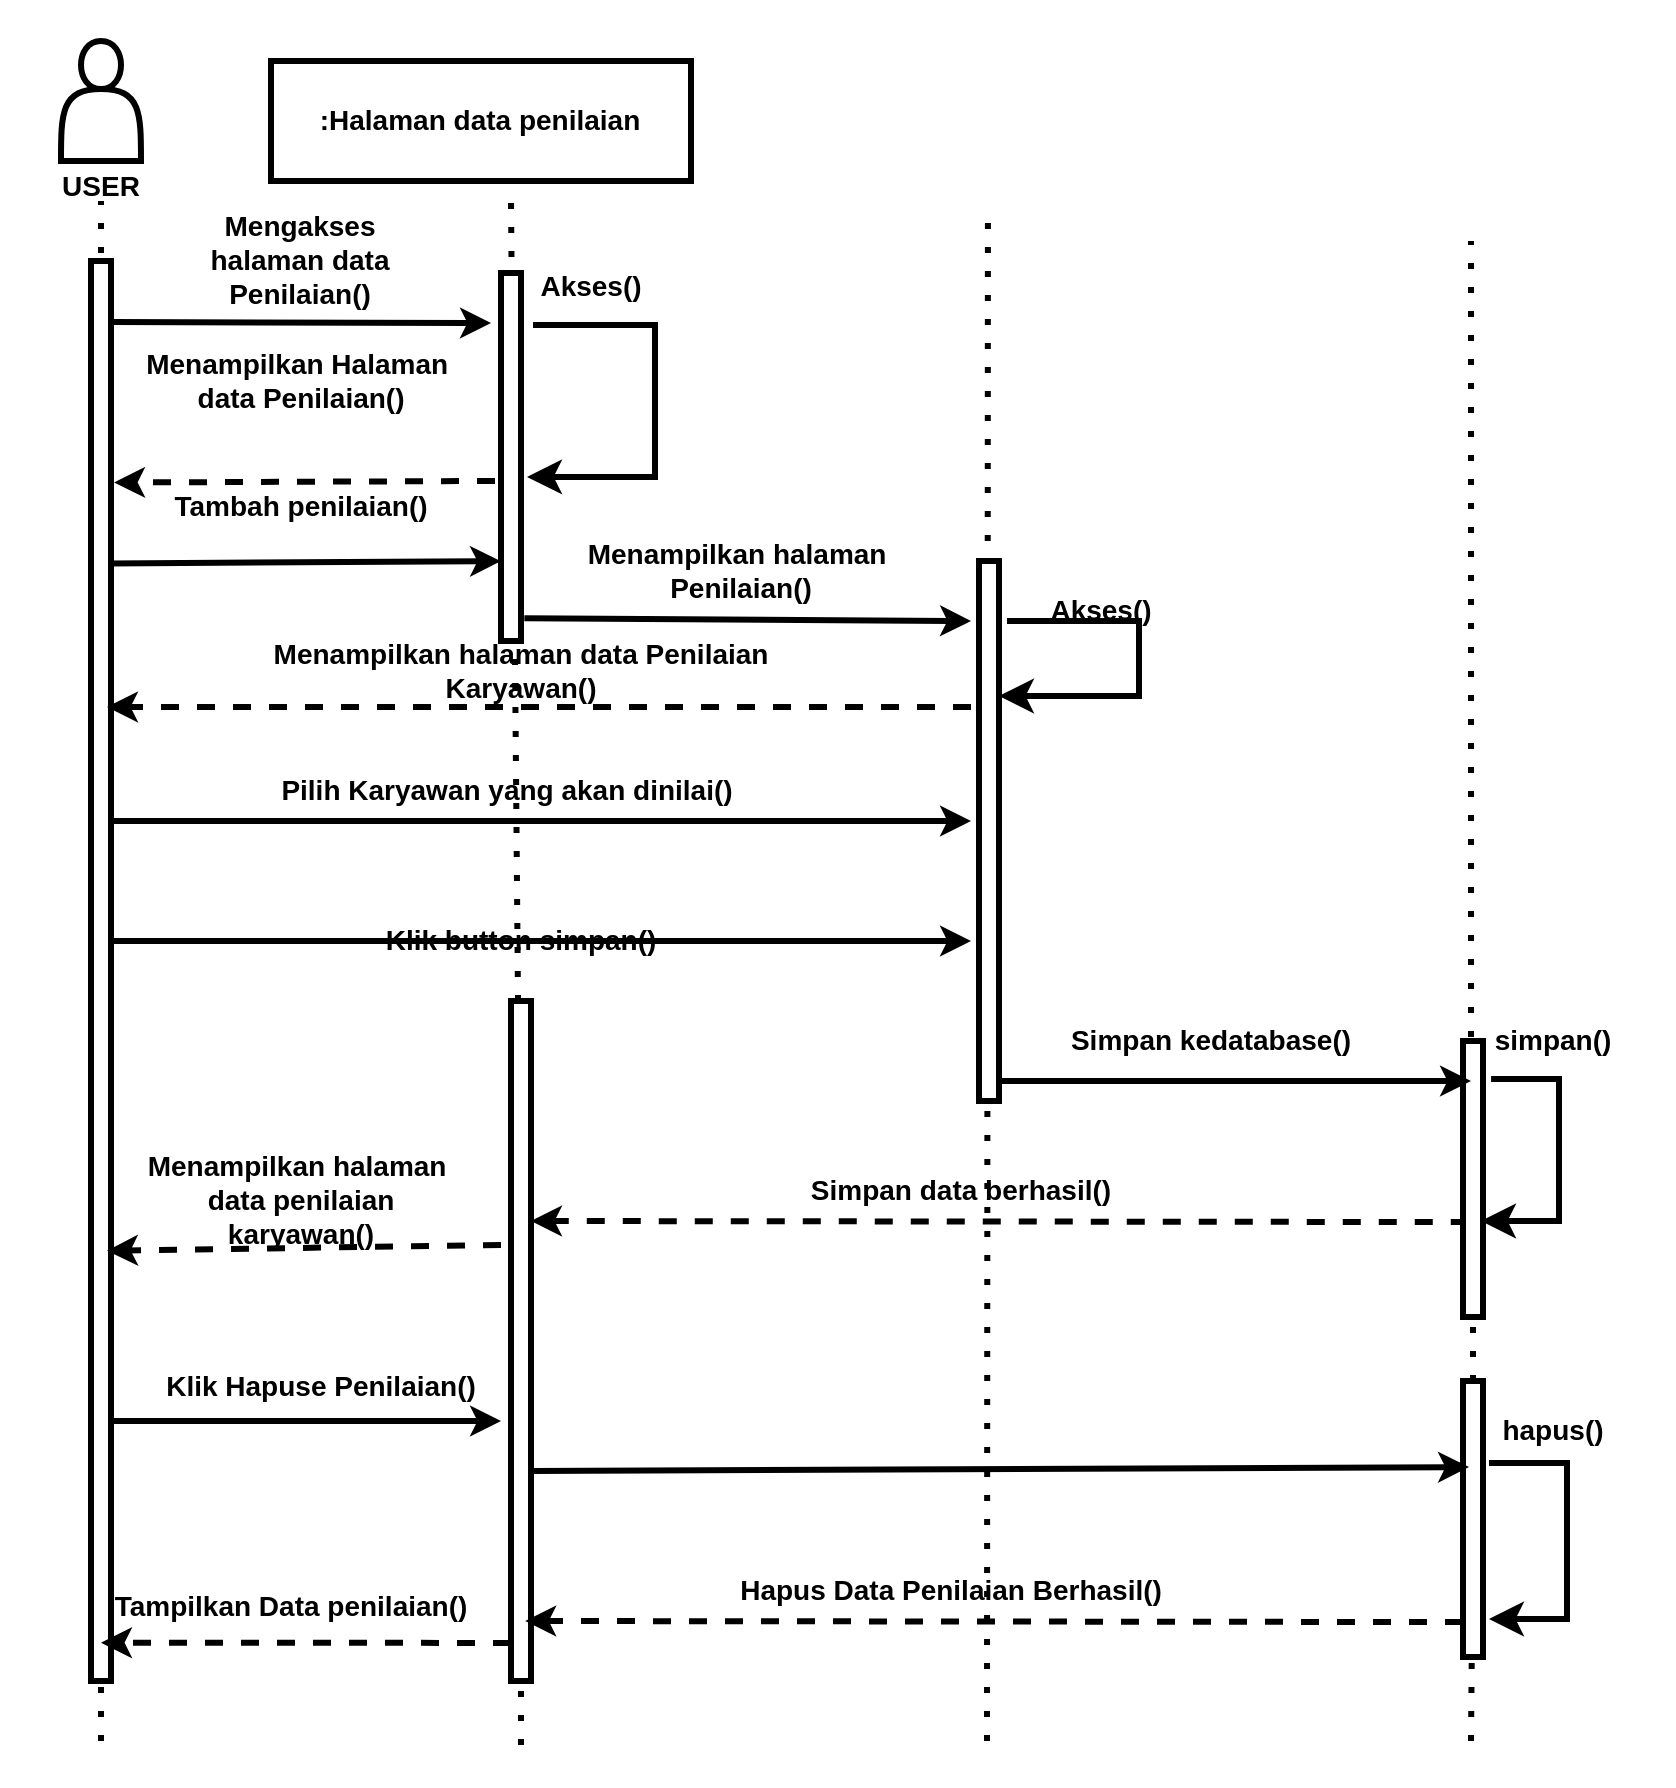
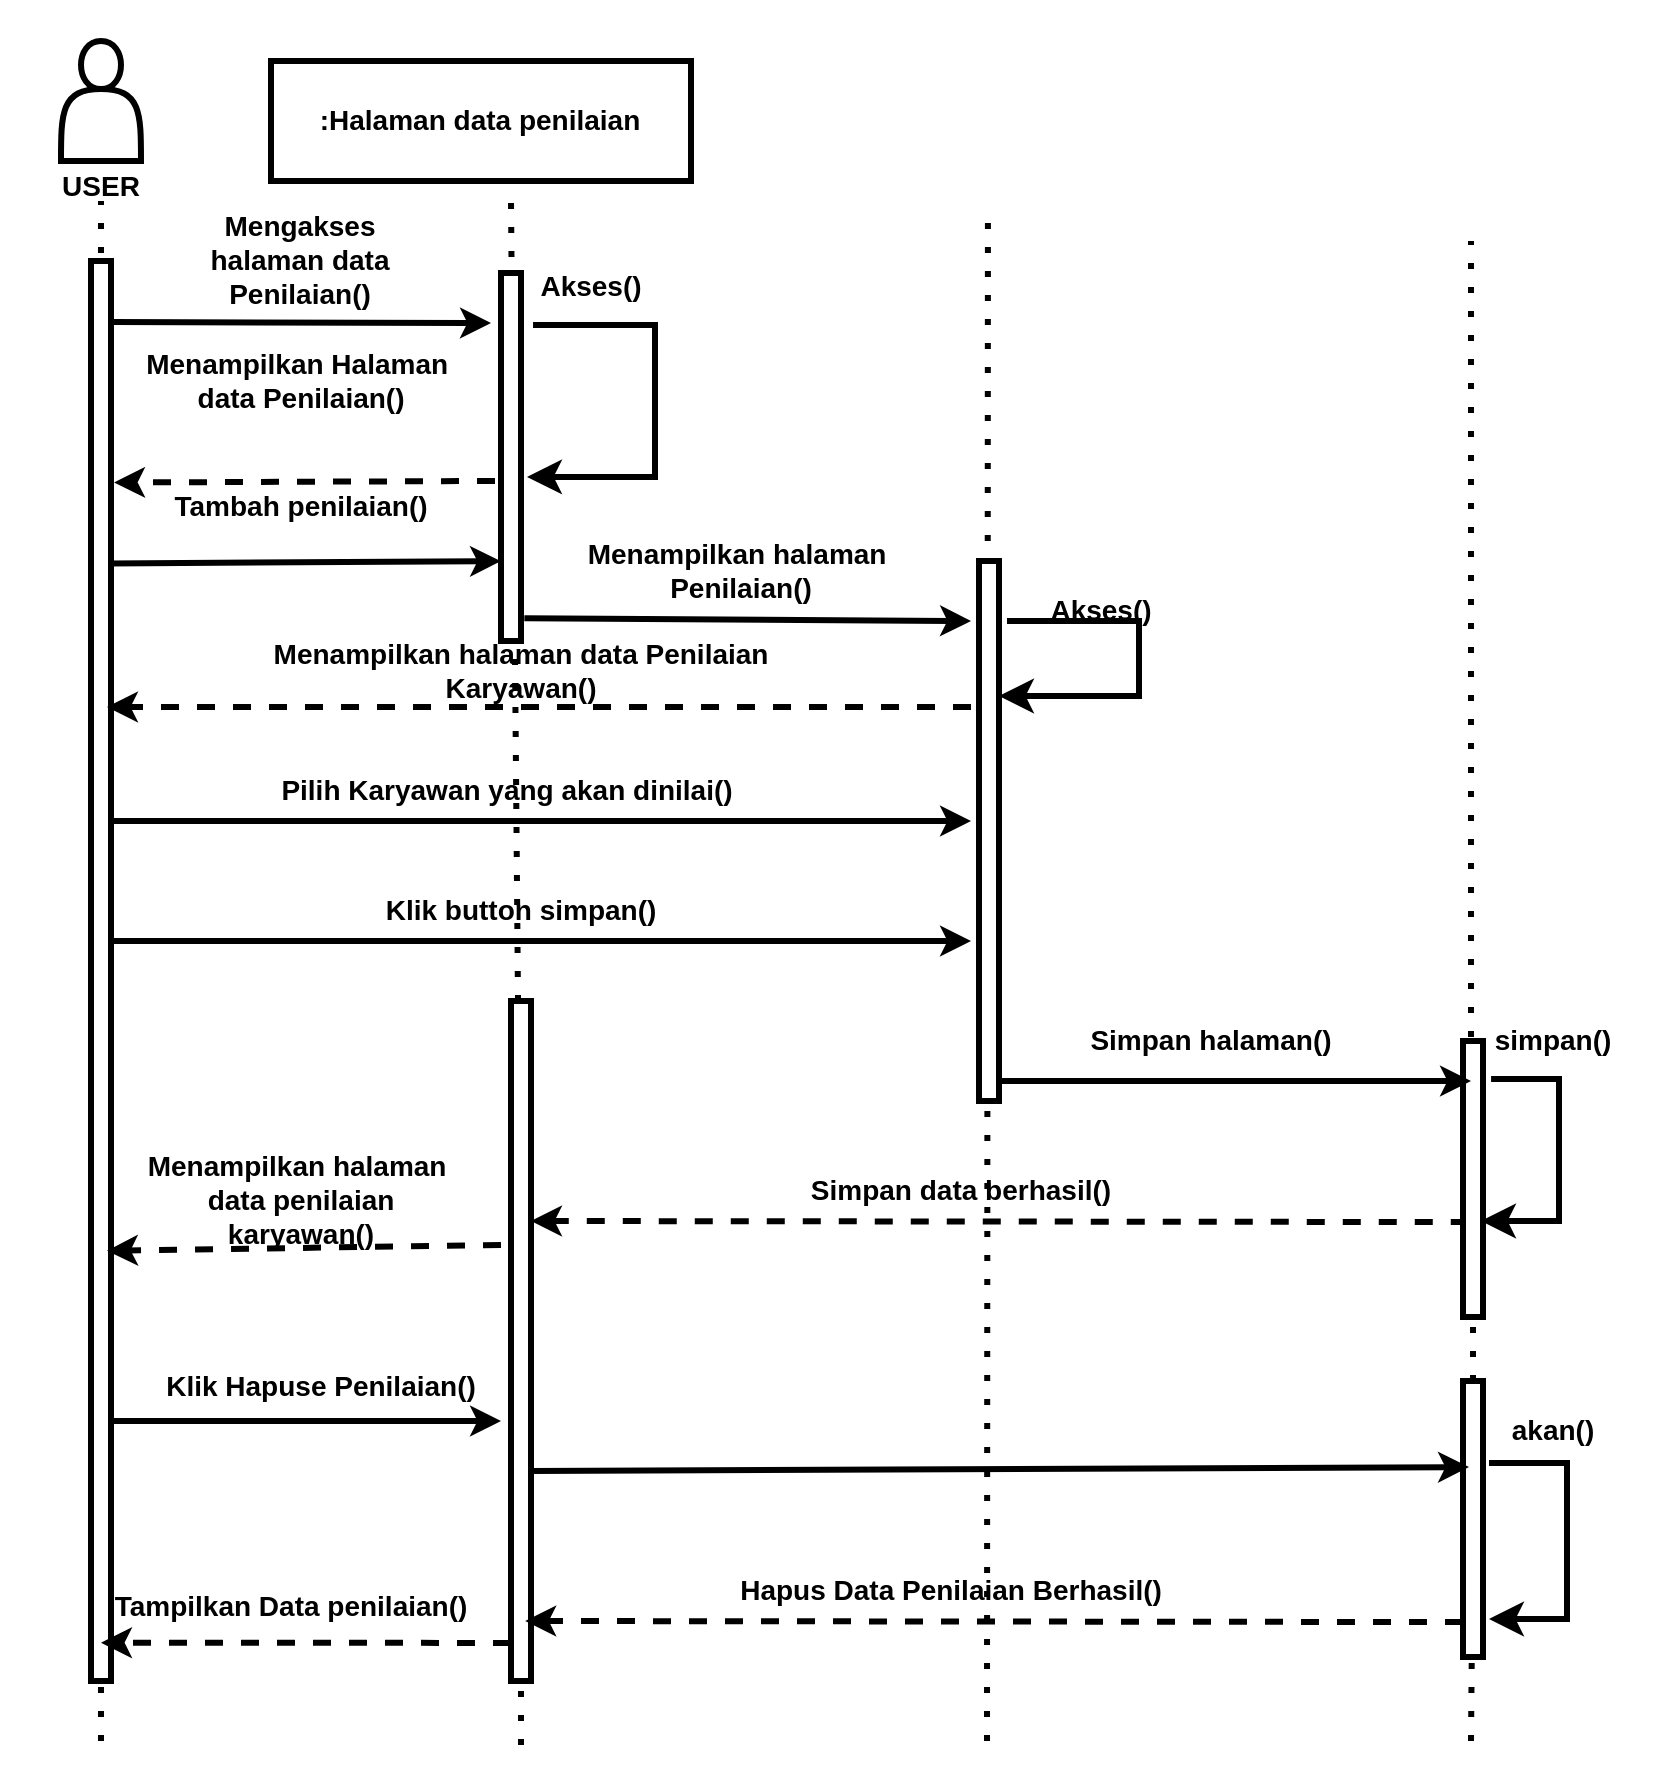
node "Klik button simpan()": moved (521, 941) -> (521, 911)
node "Simpan kedatabase()": label "Simpan kedatabase()" -> "Simpan halaman()"
node "hapus()": label "hapus()" -> "akan()"
